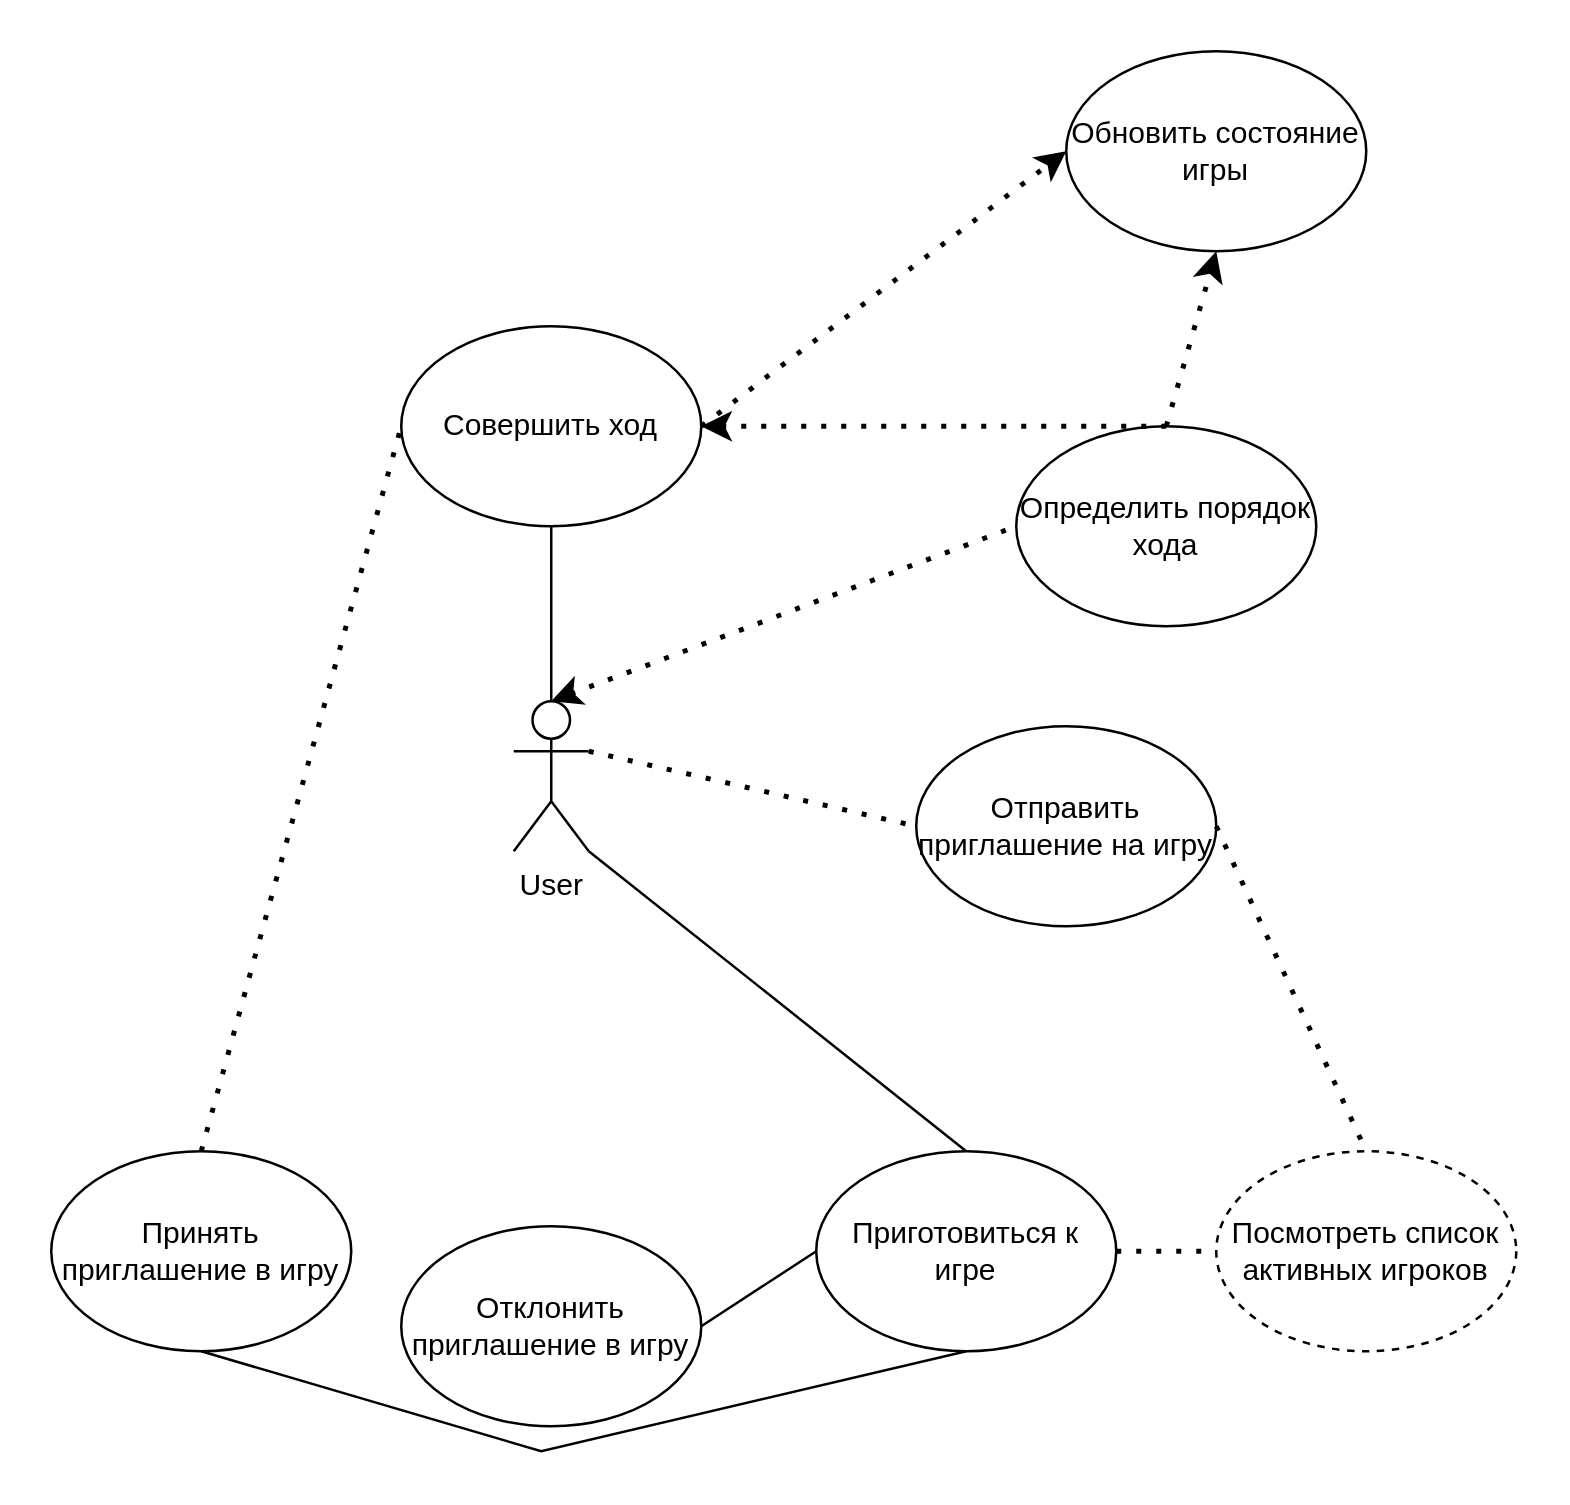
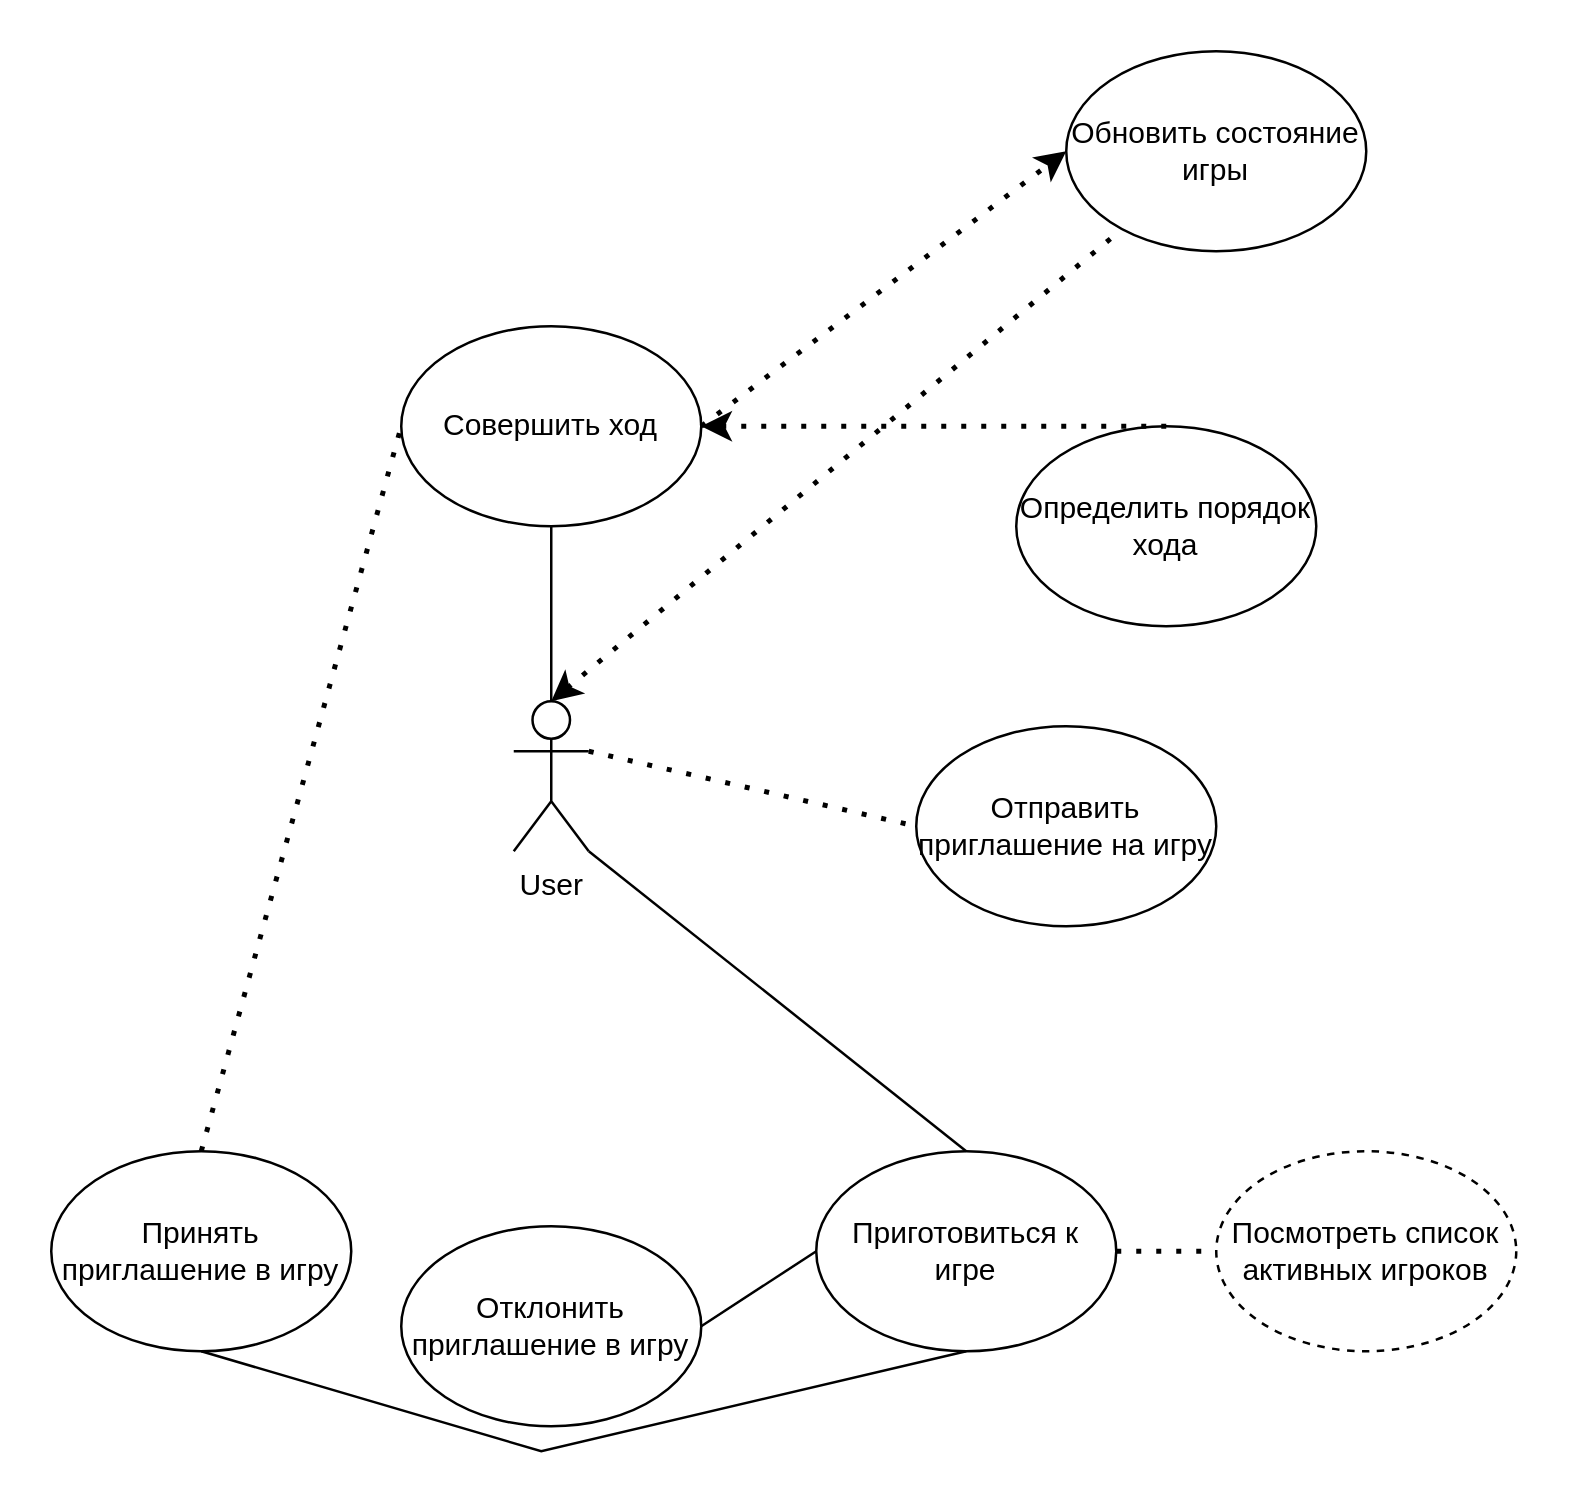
edge "Определить порядок хода" -> "Обновить состояние игры": removed
edge "Определить порядок хода" -> "User": now "Обновить состояние игры" -> "User"
edge "Отправить приглашение на игру" -- "Посмотреть список активных игроков": removed
